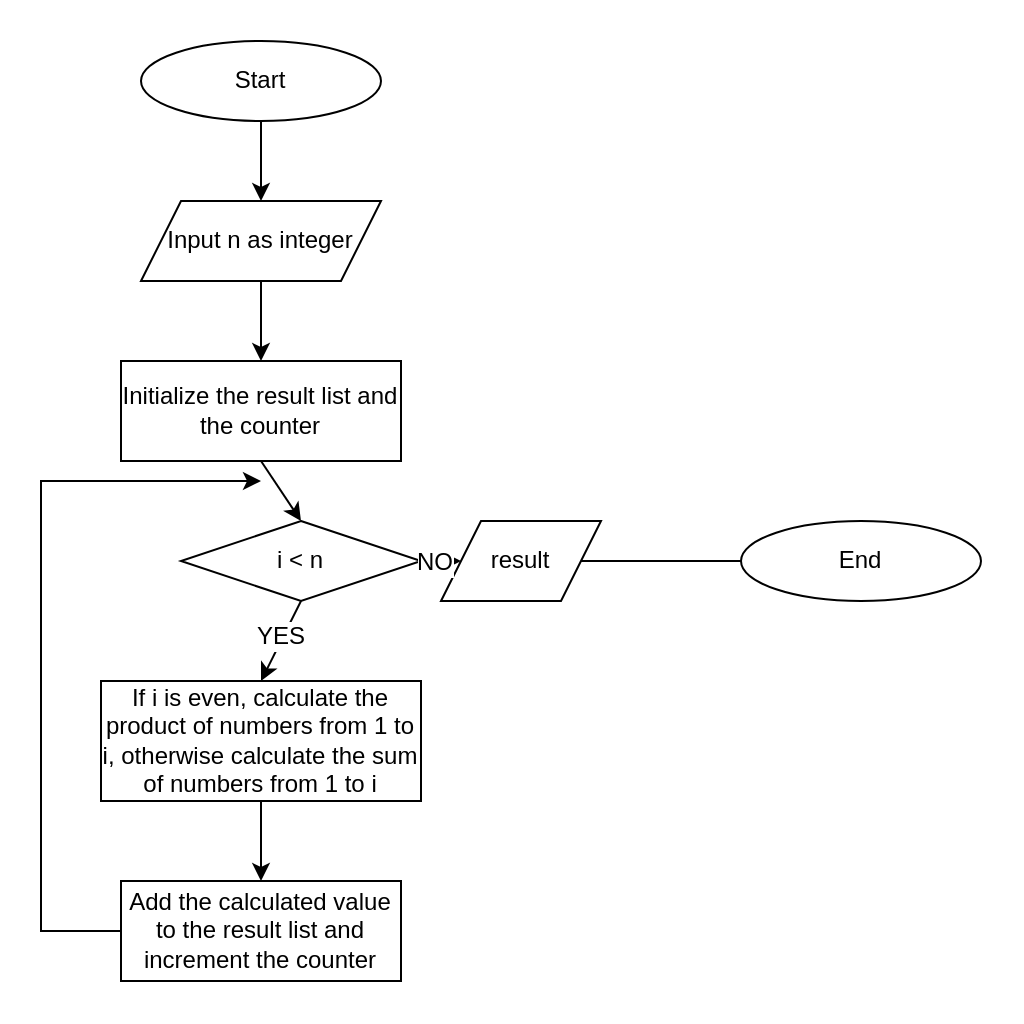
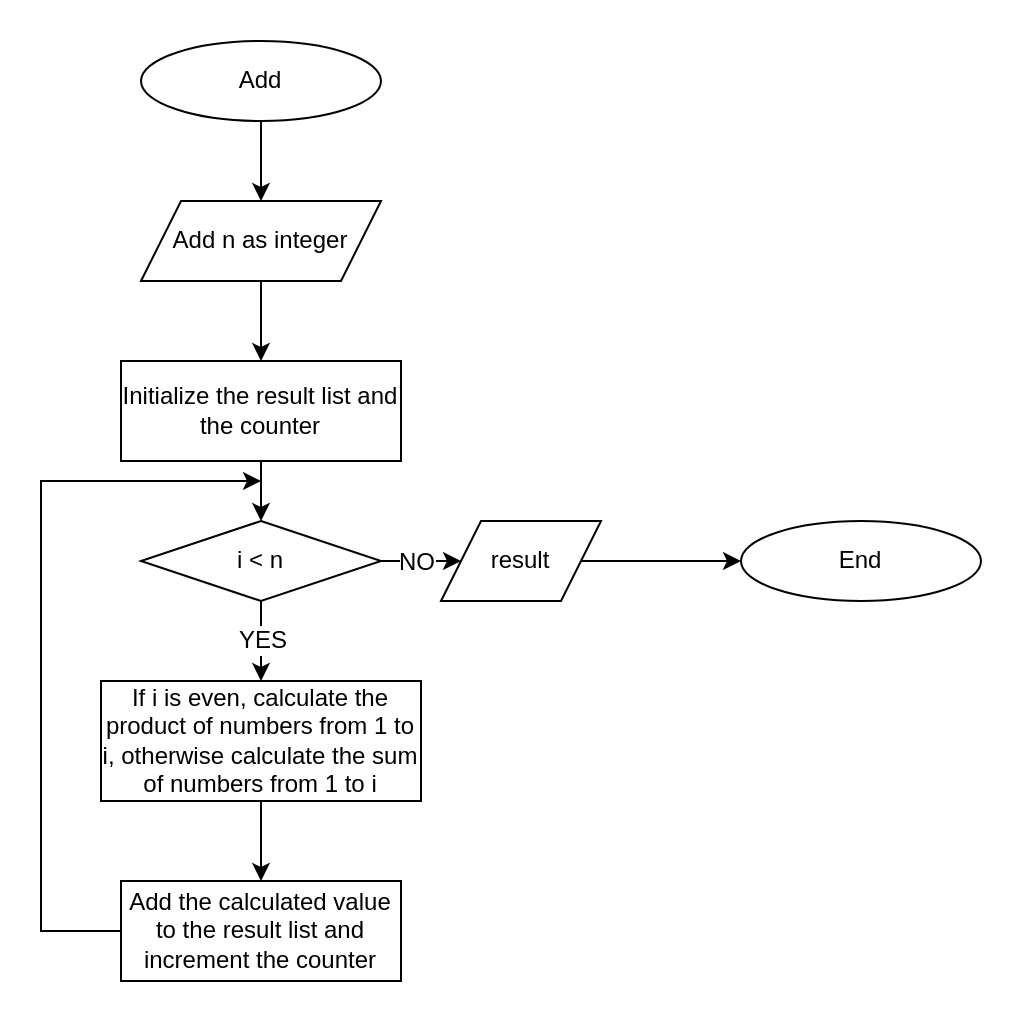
node "Start": label "Start" -> "Add"
node "Input n as integer": label "Input n as integer" -> "Add n as integer"
node "i < n": moved (301, 561) -> (261, 561)
edge "result" -- "End": arrowhead none -> classic
